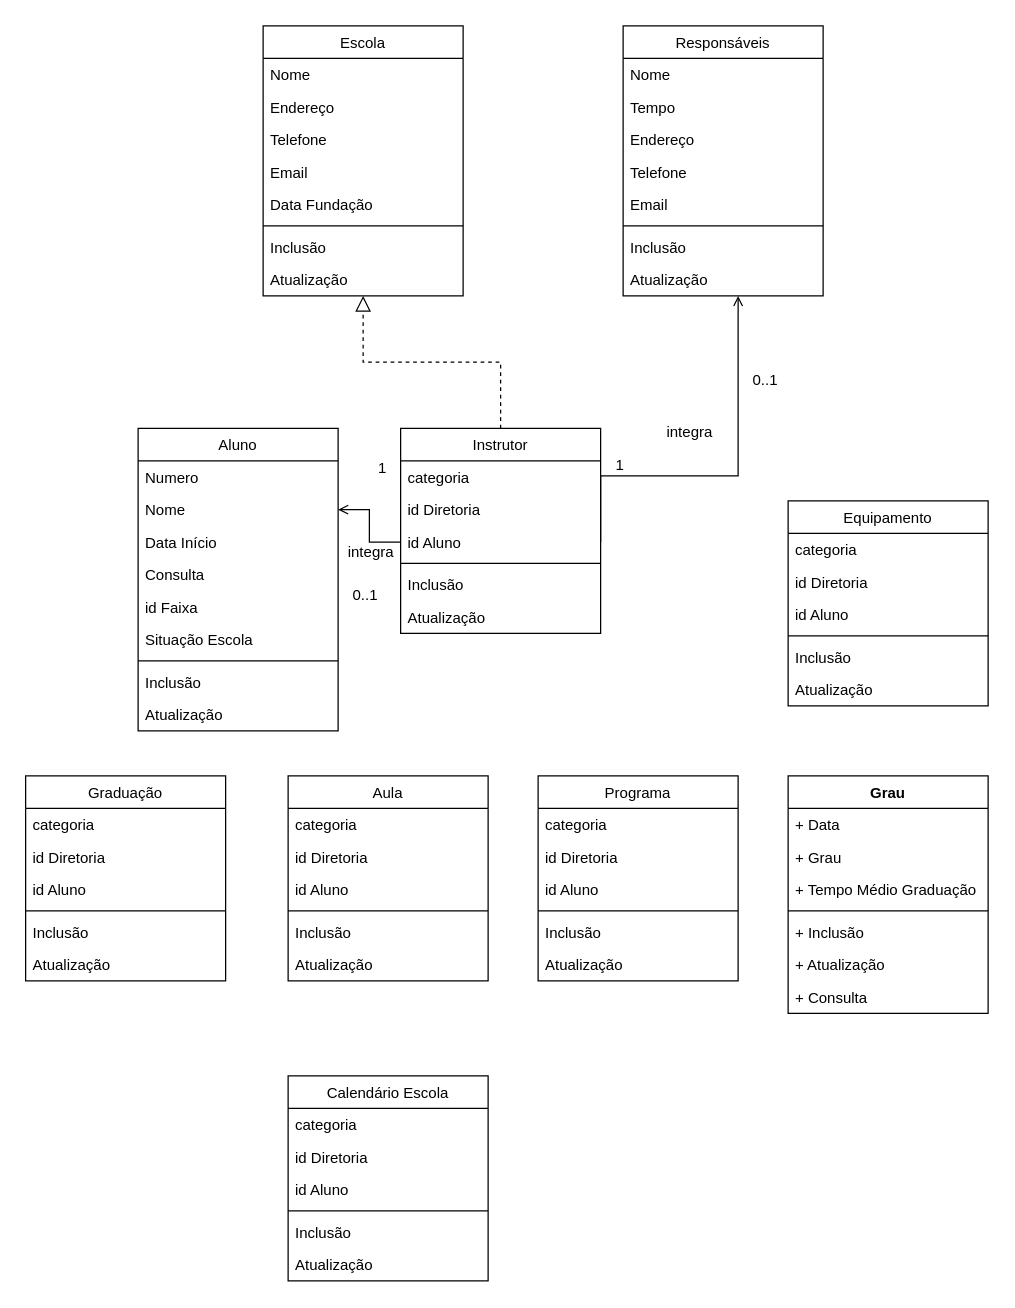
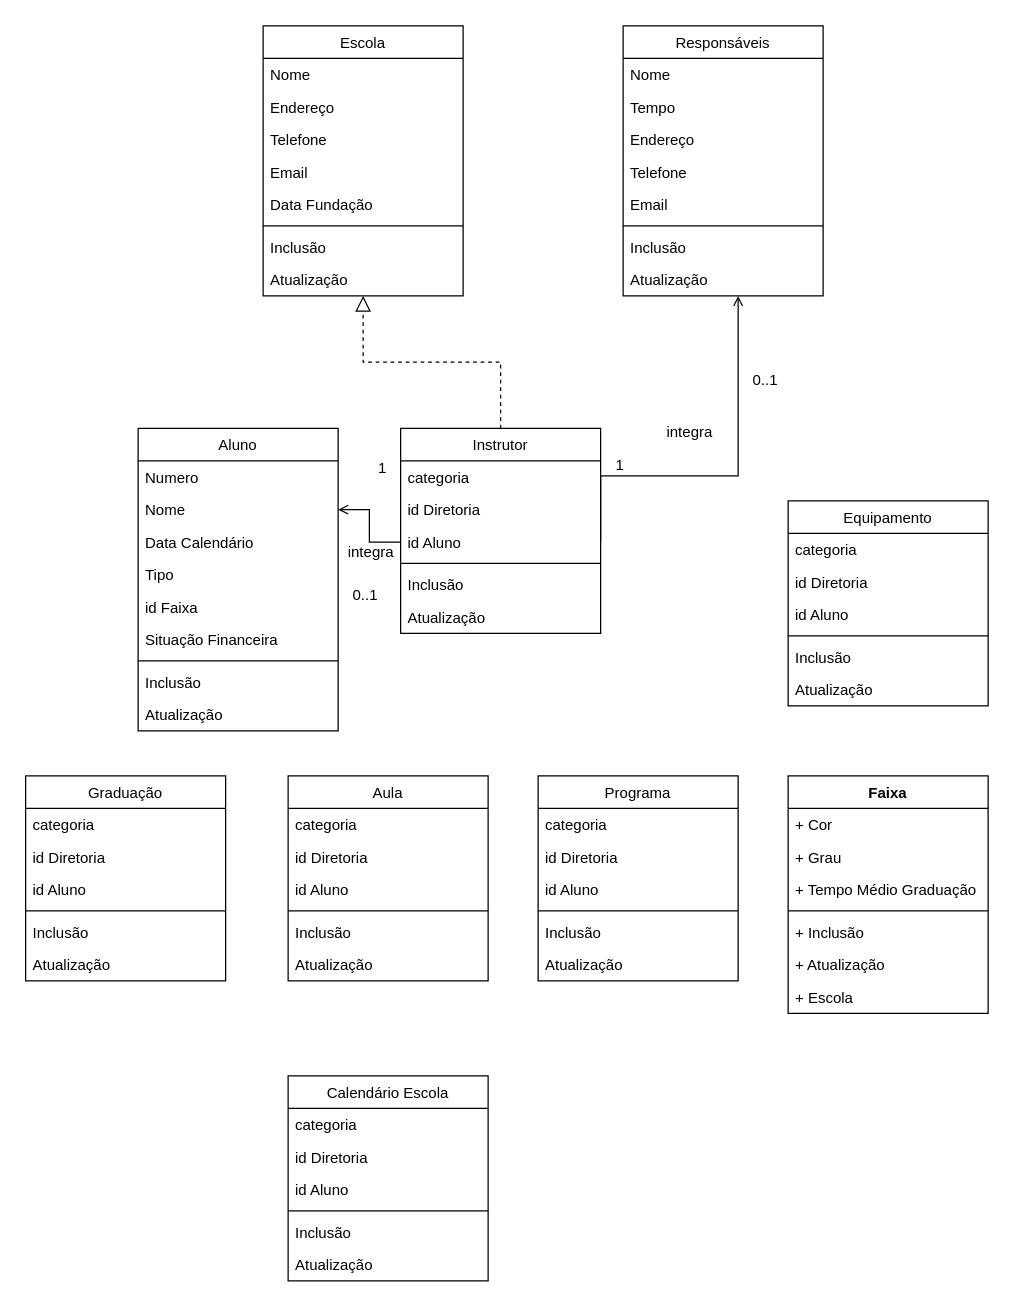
node "Data Início": label "Data Início" -> "Data Calendário"
node "Consulta": label "Consulta" -> "Tipo"
node "Situação Escola": label "Situação Escola" -> "Situação Financeira"
node "Grau": label "Grau" -> "Faixa"
node "+ Data": label "+ Data" -> "+ Cor"
node "+ Consulta": label "+ Consulta" -> "+ Escola"
